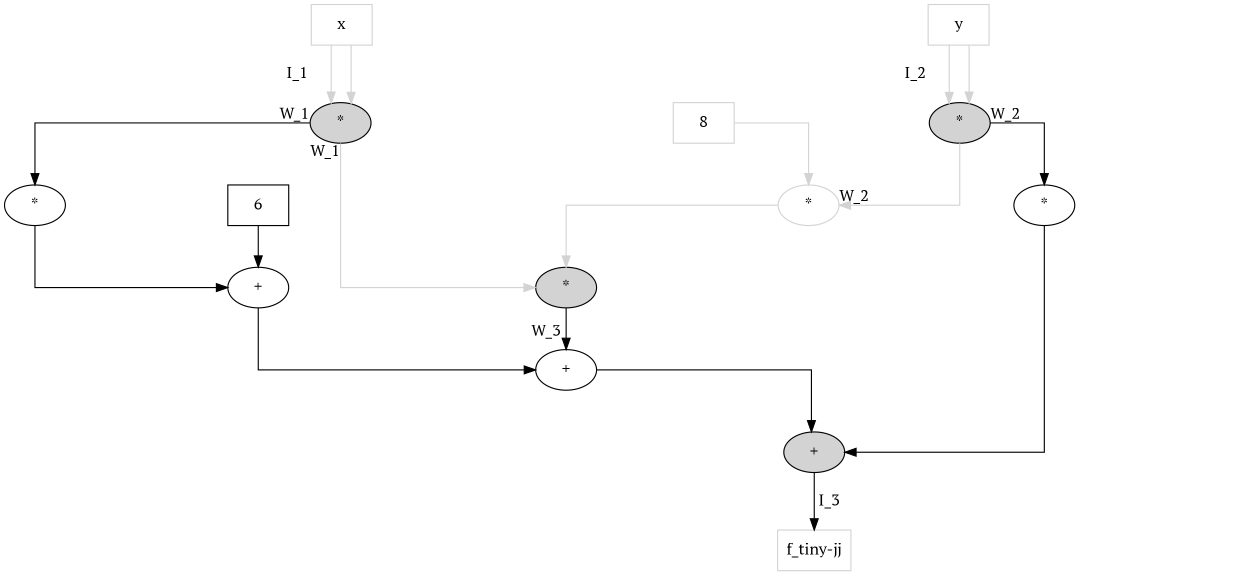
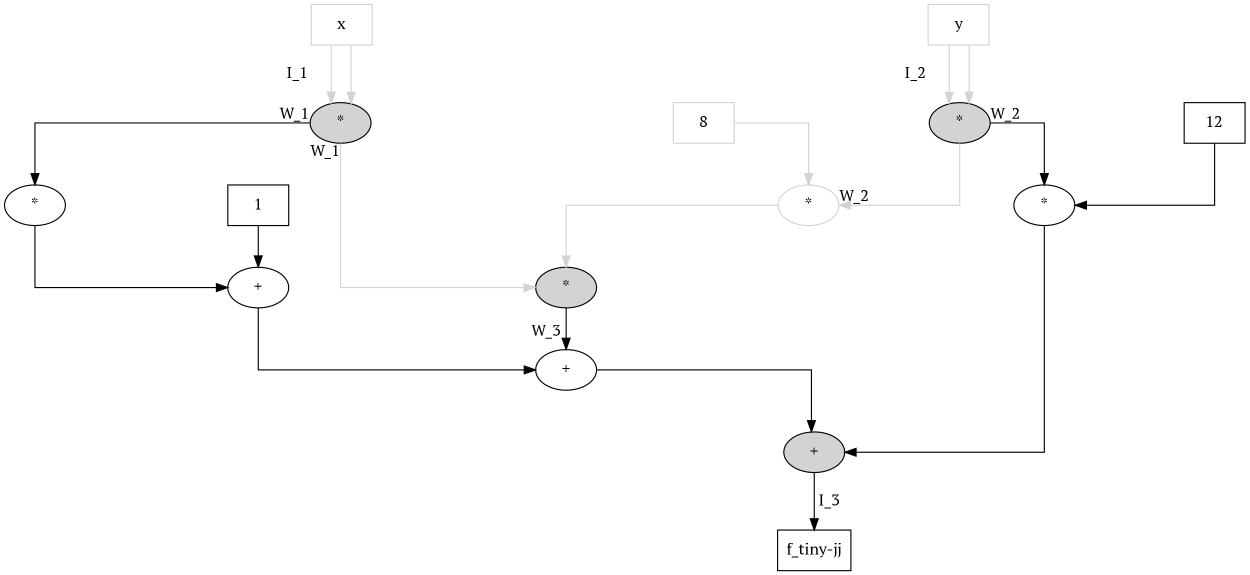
node "12": added
node "6": label "6" -> "1"
node "f_tiny-jj": color lightgray -> black
